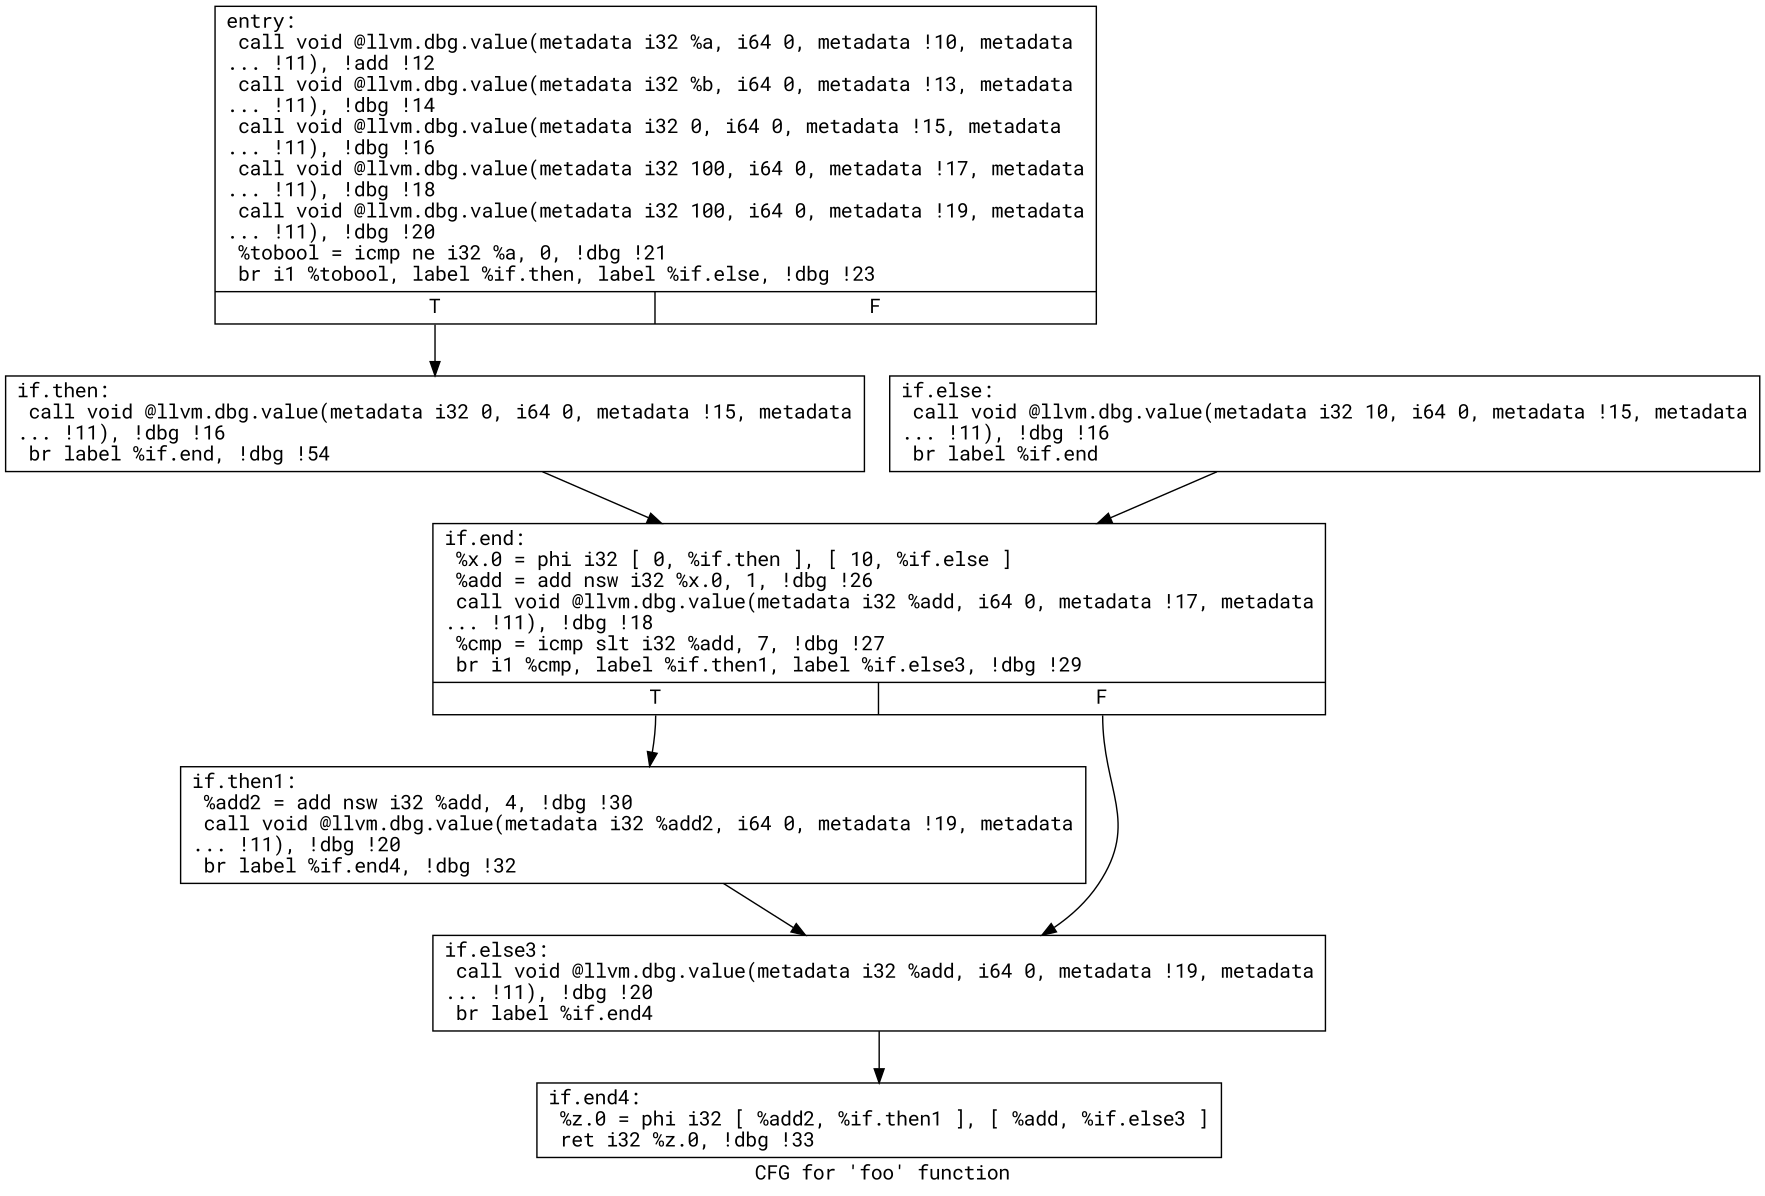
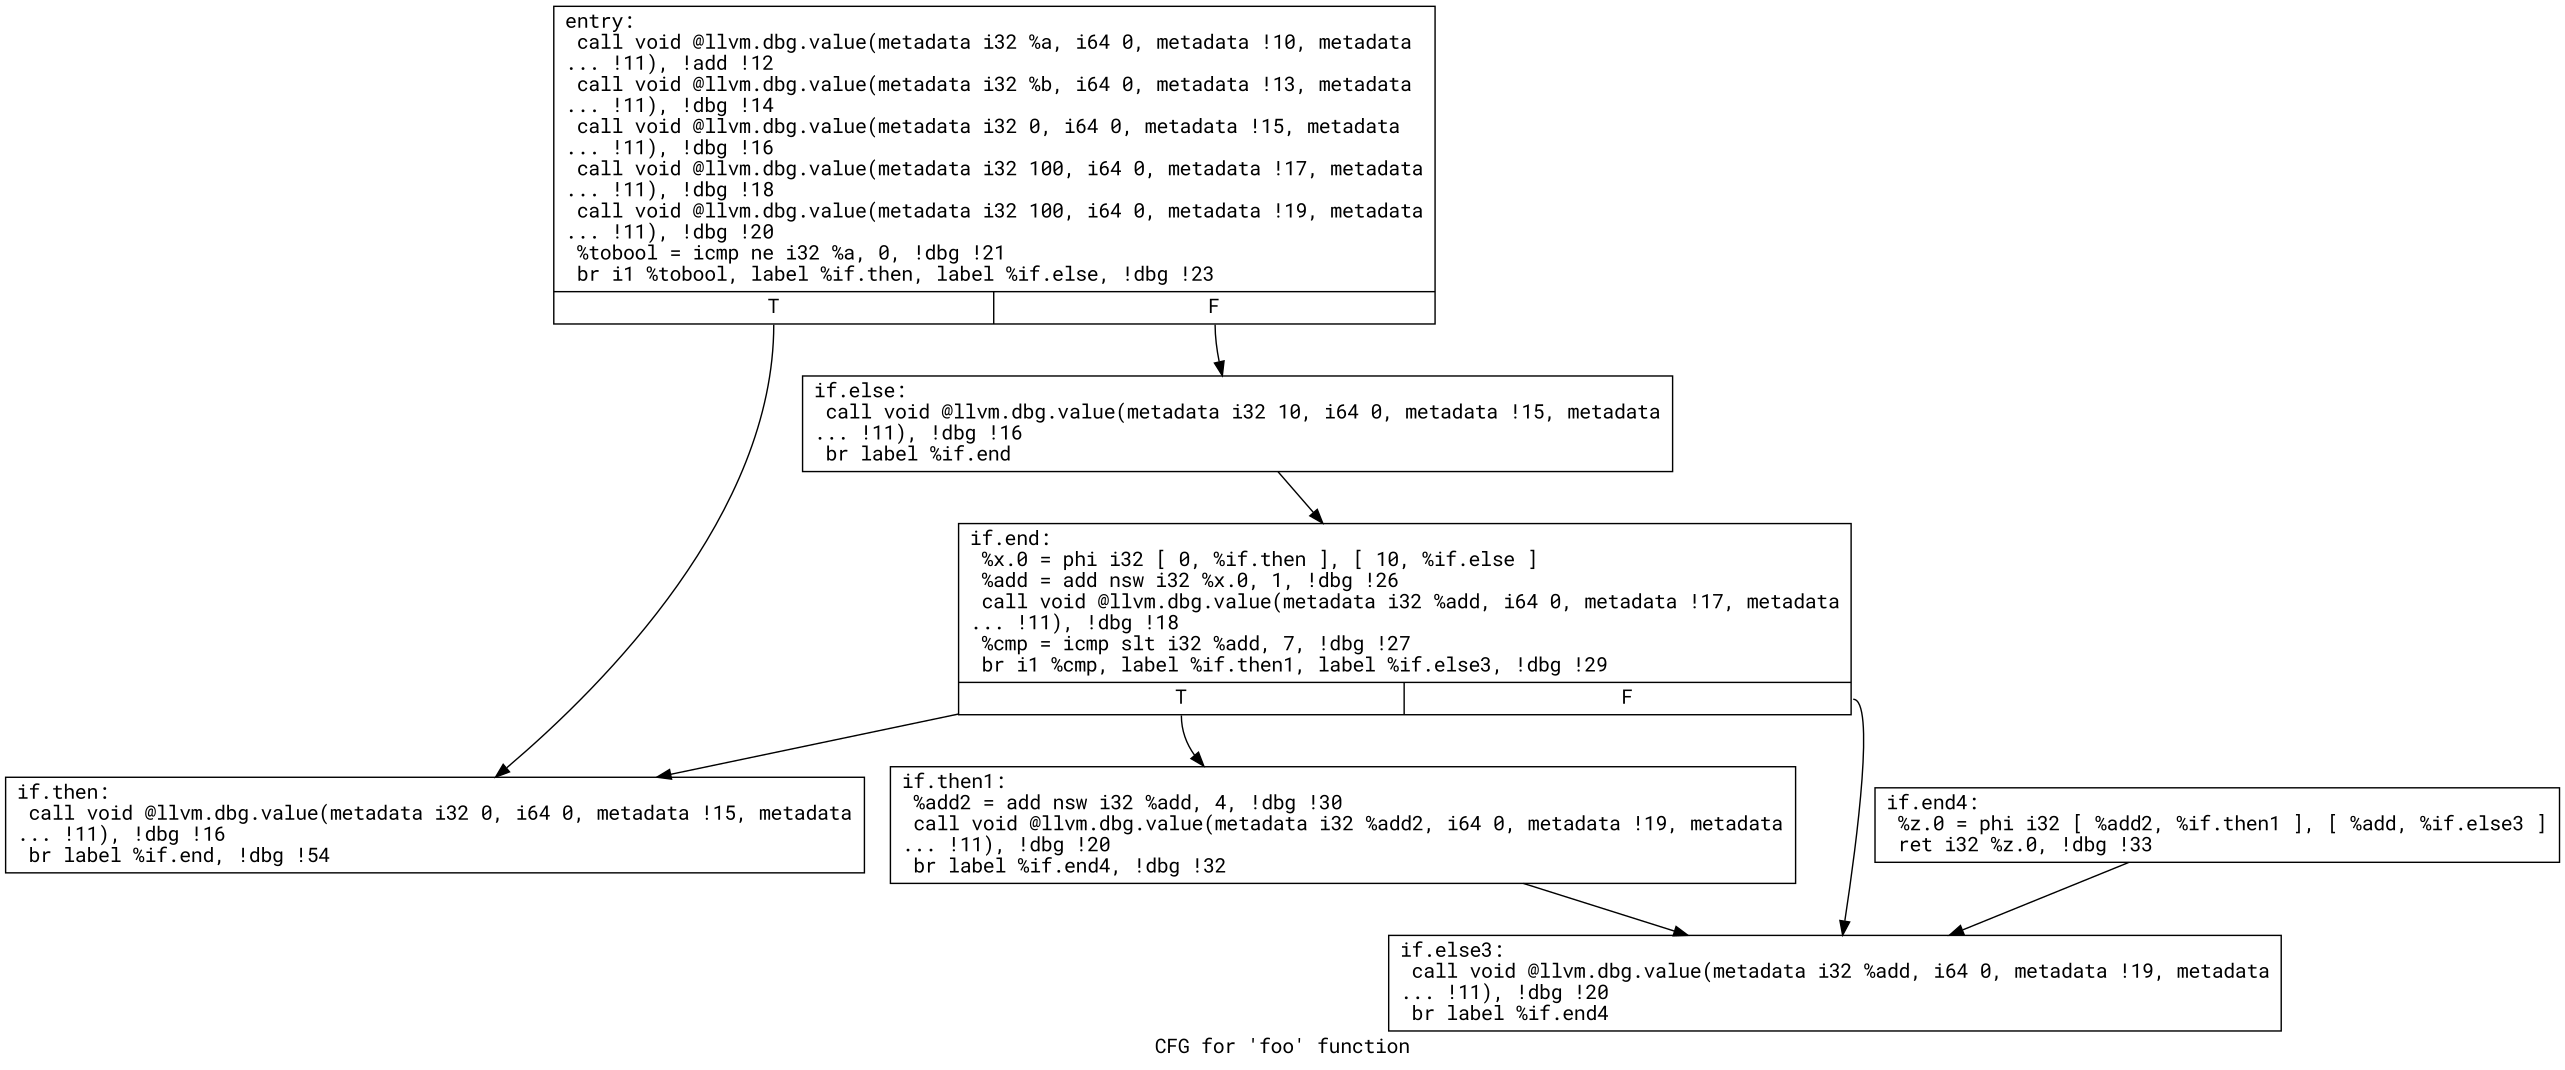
edge "entry:" -> "if.else:": added
edge "if.then:" -> "if.end:": reversed
edge "if.else3:" -> "if.end4:": reversed
